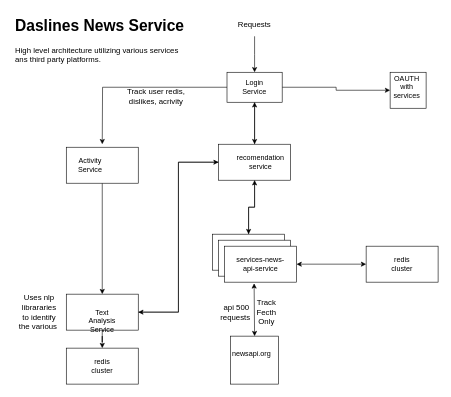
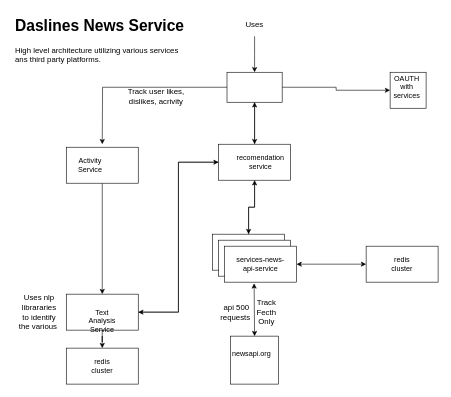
node "Requests": label "Requests" -> "Uses"
node "Login Service": removed
node "Track user redis, dislikes, acrivity": label "Track user redis, dislikes, acrivity" -> "Track user likes, dislikes, acrivity"
